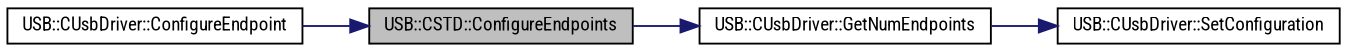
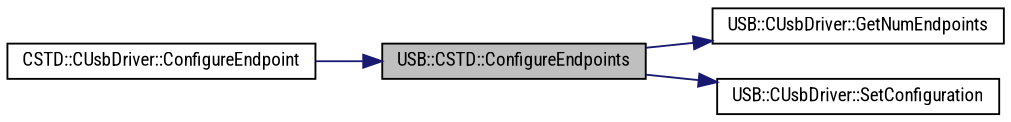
node "USB::CUsbDriver::ConfigureEndpoint": label "USB::CUsbDriver::ConfigureEndpoint" -> "CSTD::CUsbDriver::ConfigureEndpoint"
edge "USB::CUsbDriver::GetNumEndpoints" -> "USB::CUsbDriver::SetConfiguration": now "USB::CSTD::ConfigureEndpoints" -> "USB::CUsbDriver::SetConfiguration"
